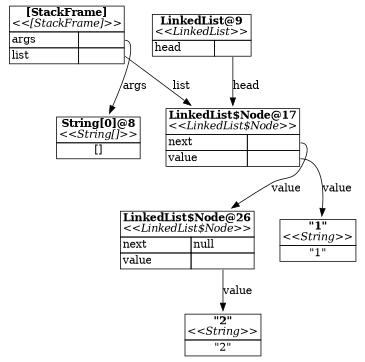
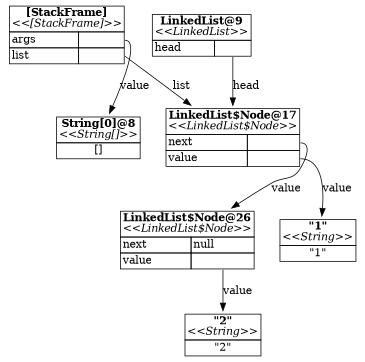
edge "[StackFrame]" -> "String[0]@8": label "args" -> "value"
